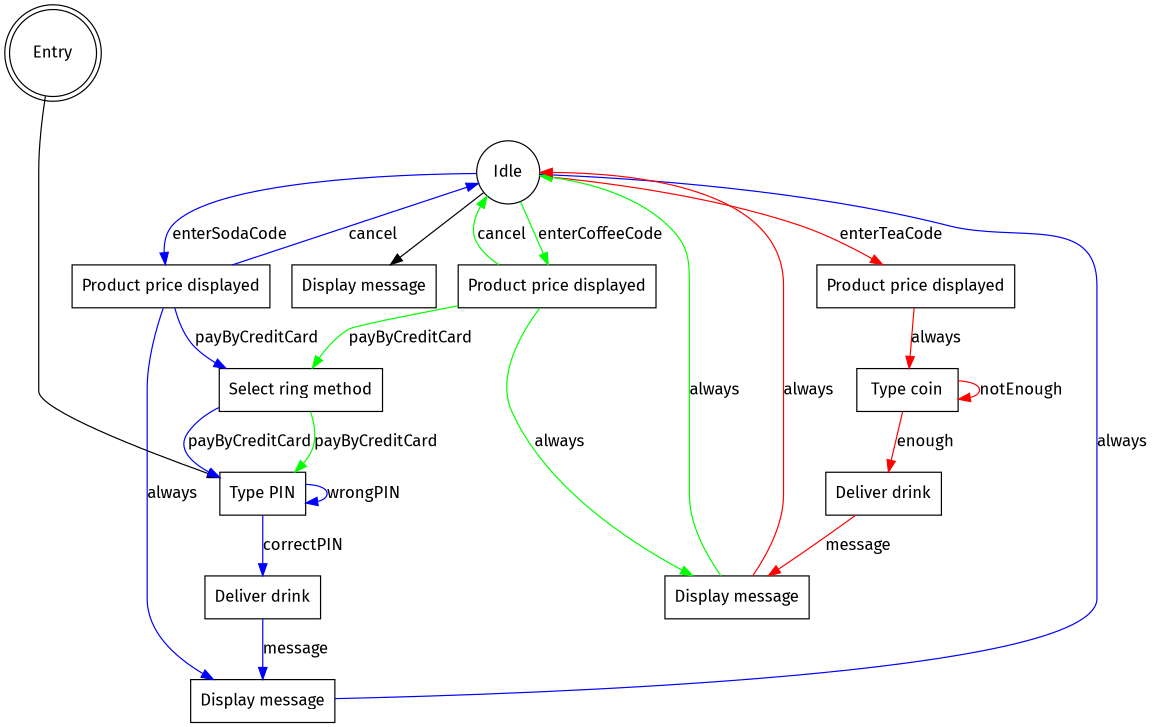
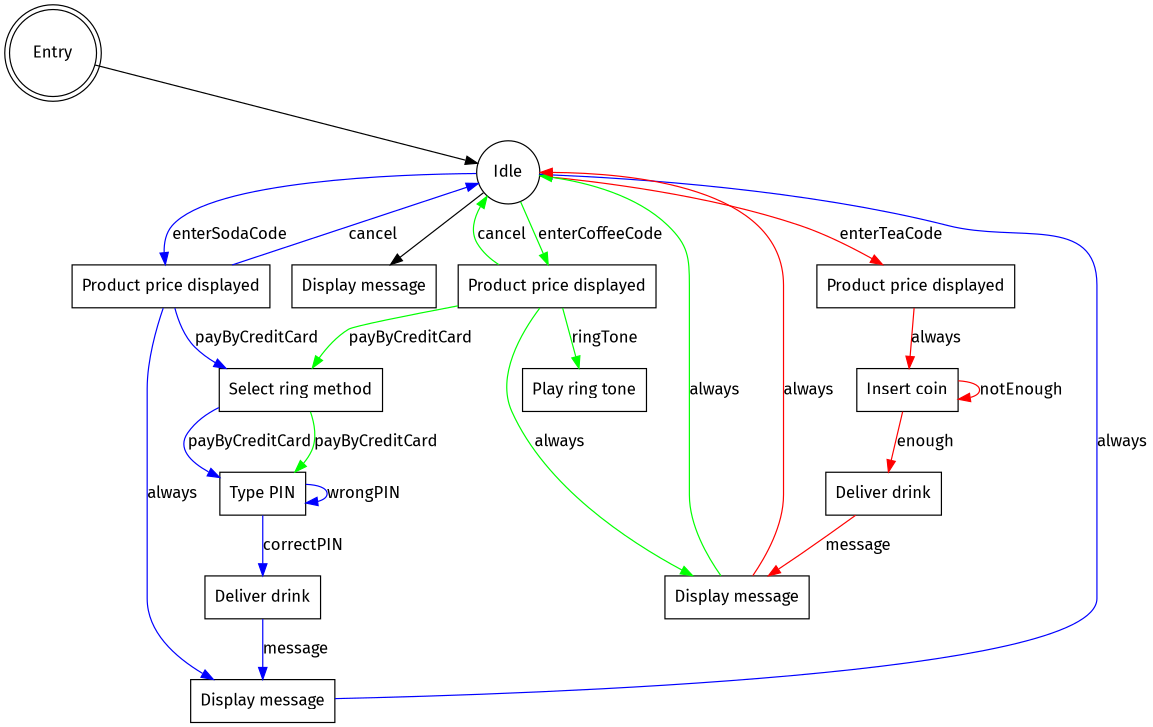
edge "Entry" -> "Type PIN": now "Entry" -> "Idle"
node "Play ring tone": added
node "Type coin": label "Type coin" -> "Insert coin"
